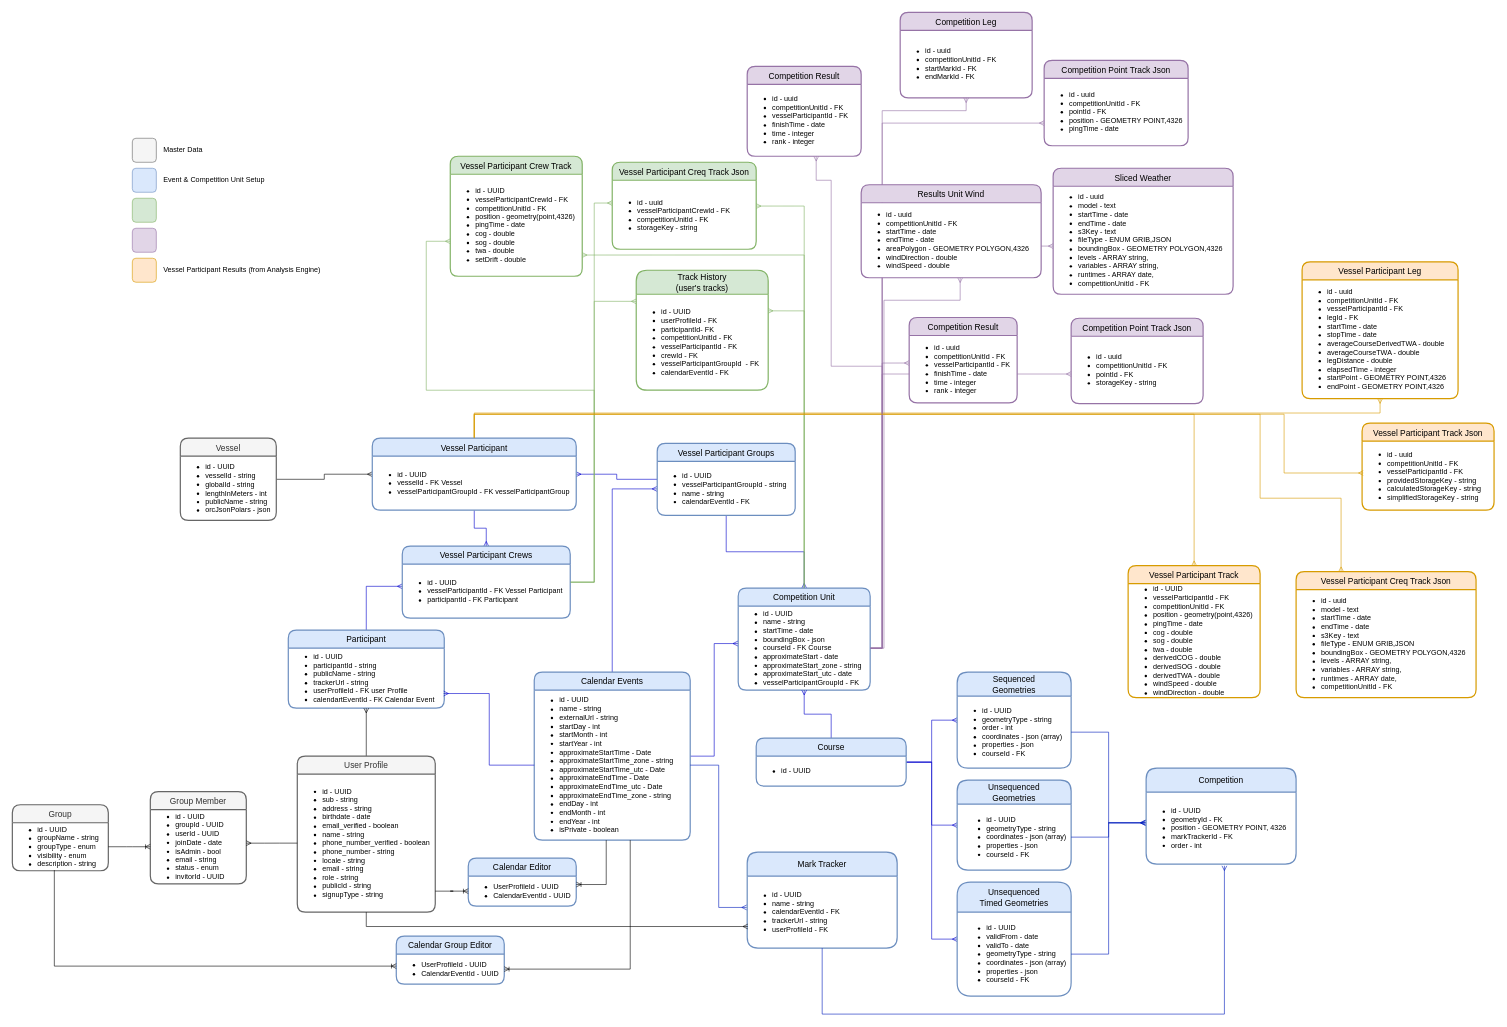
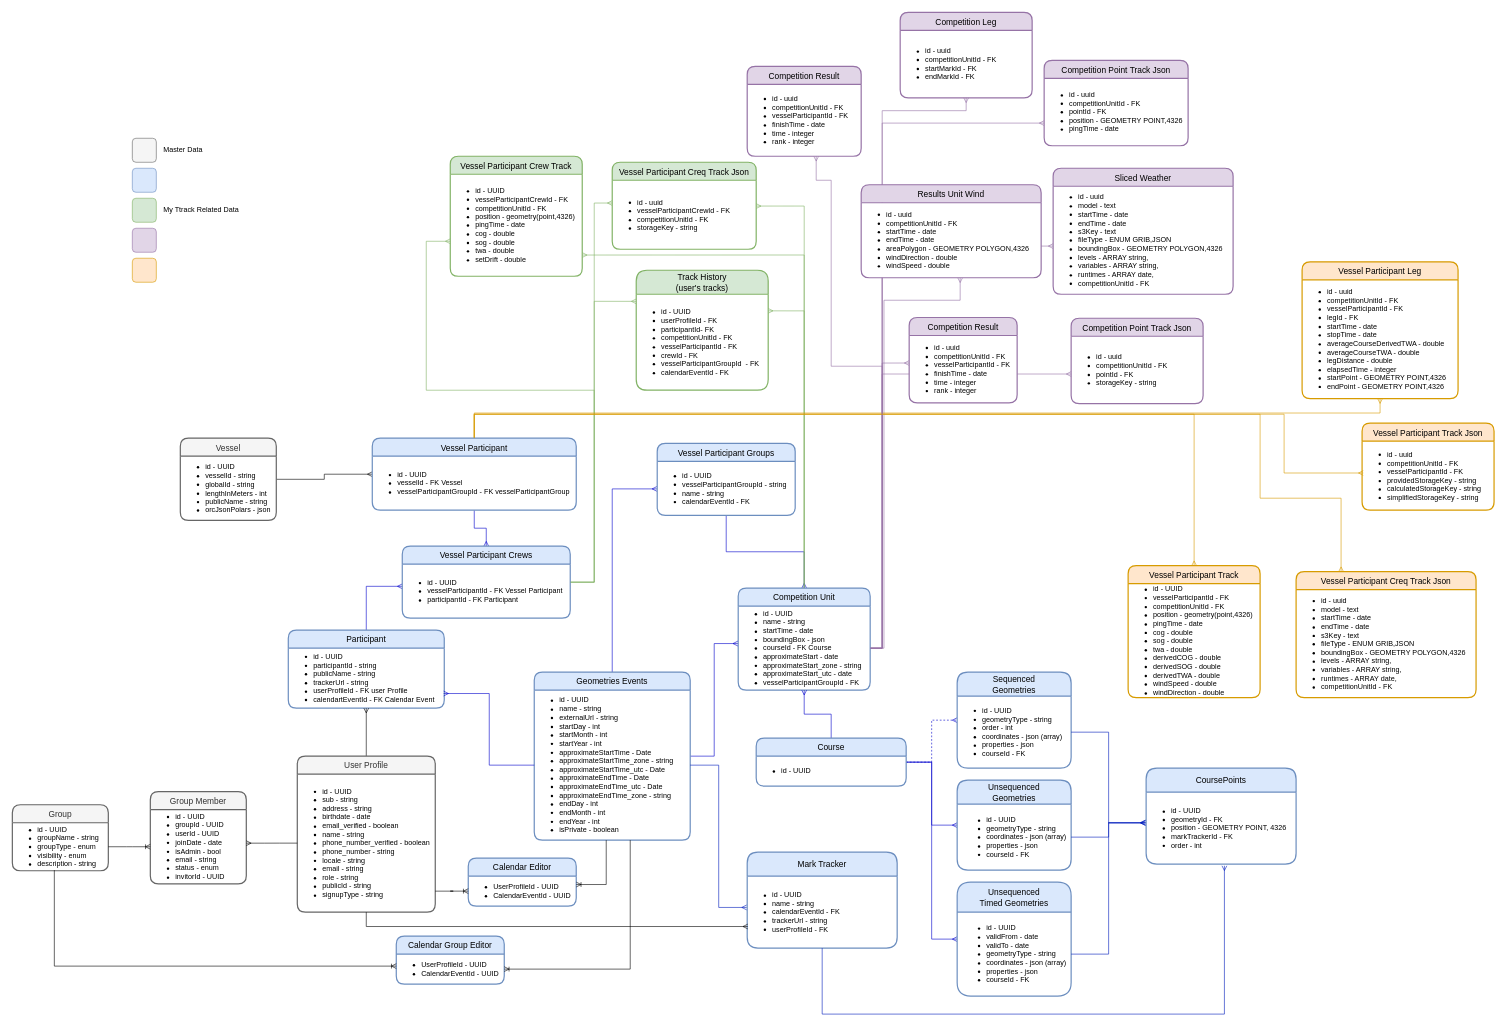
node "Event & Competition Unit Setup": removed
node "My Ttrack Related Data": added
node "Vessel Participant Results (from Analysis Engine)": removed
edge "Vessel Participant Groups" -> "Vessel Participant": removed
node "Calendar Events": label "Calendar Events" -> "Geometries Events"
edge "Course" -> "Sequenced Geometries": style solid -> dashed
node "Competition": label "Competition" -> "CoursePoints"
